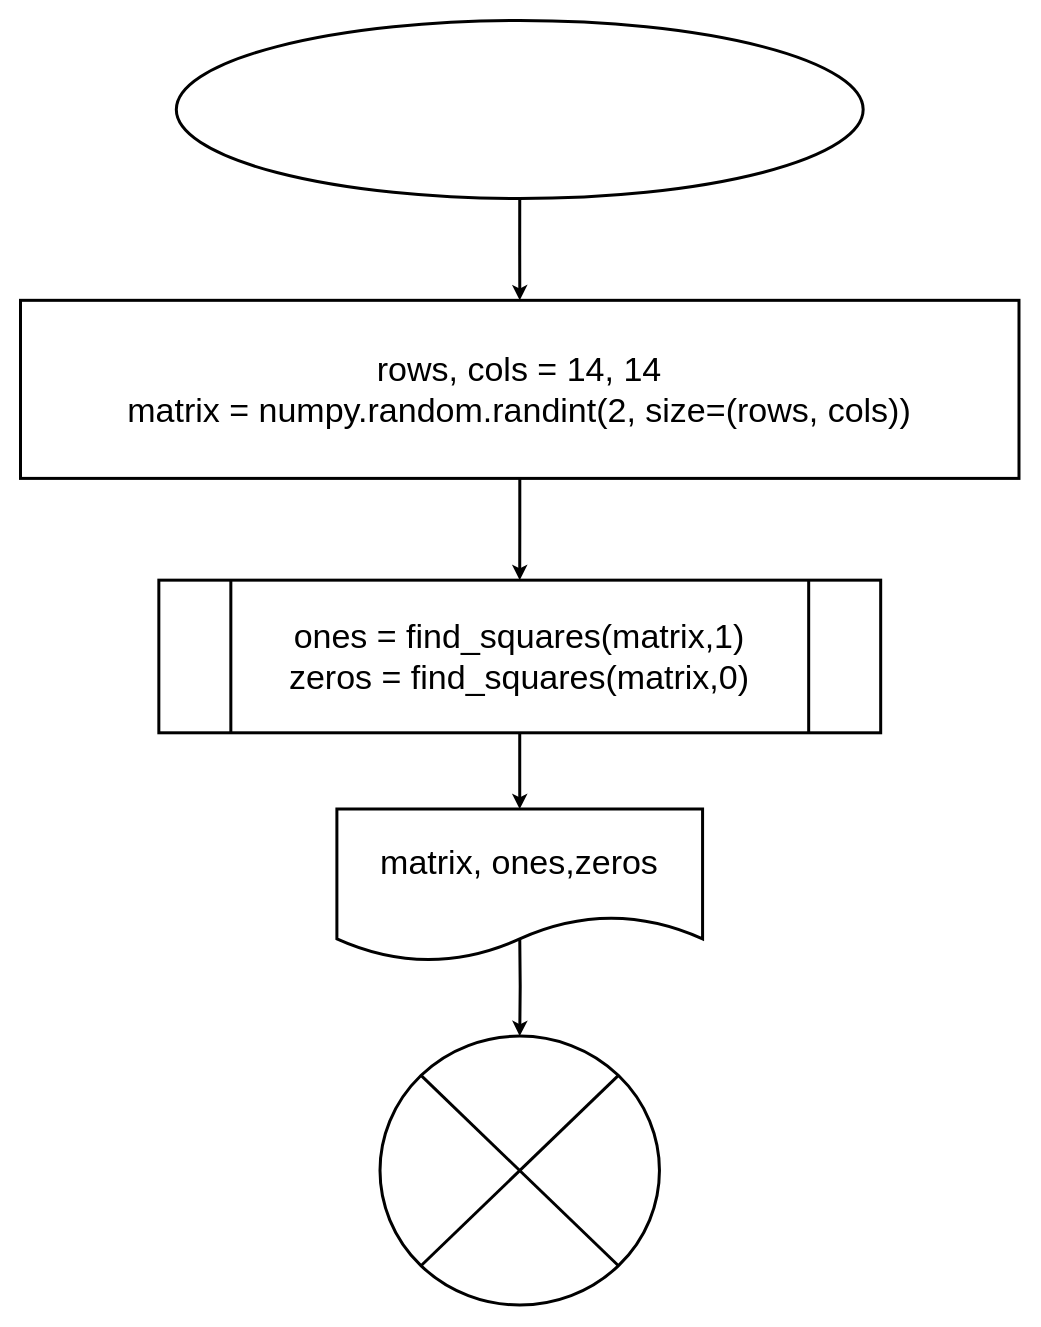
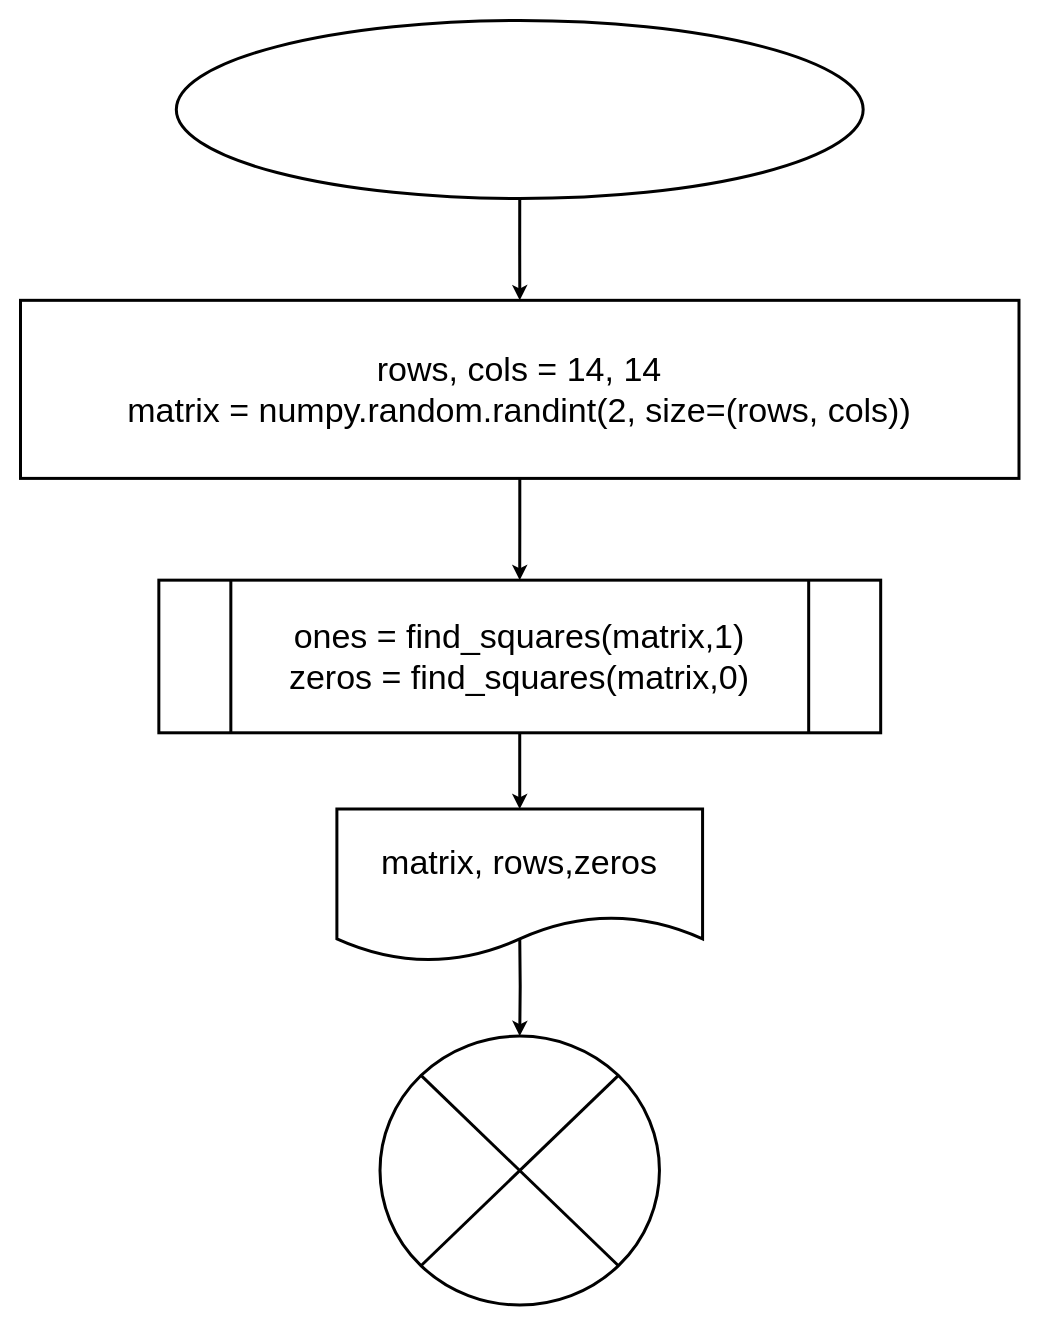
node "matrix, ones,zeros": label "matrix, ones,zeros" -> "matrix, rows,zeros"
